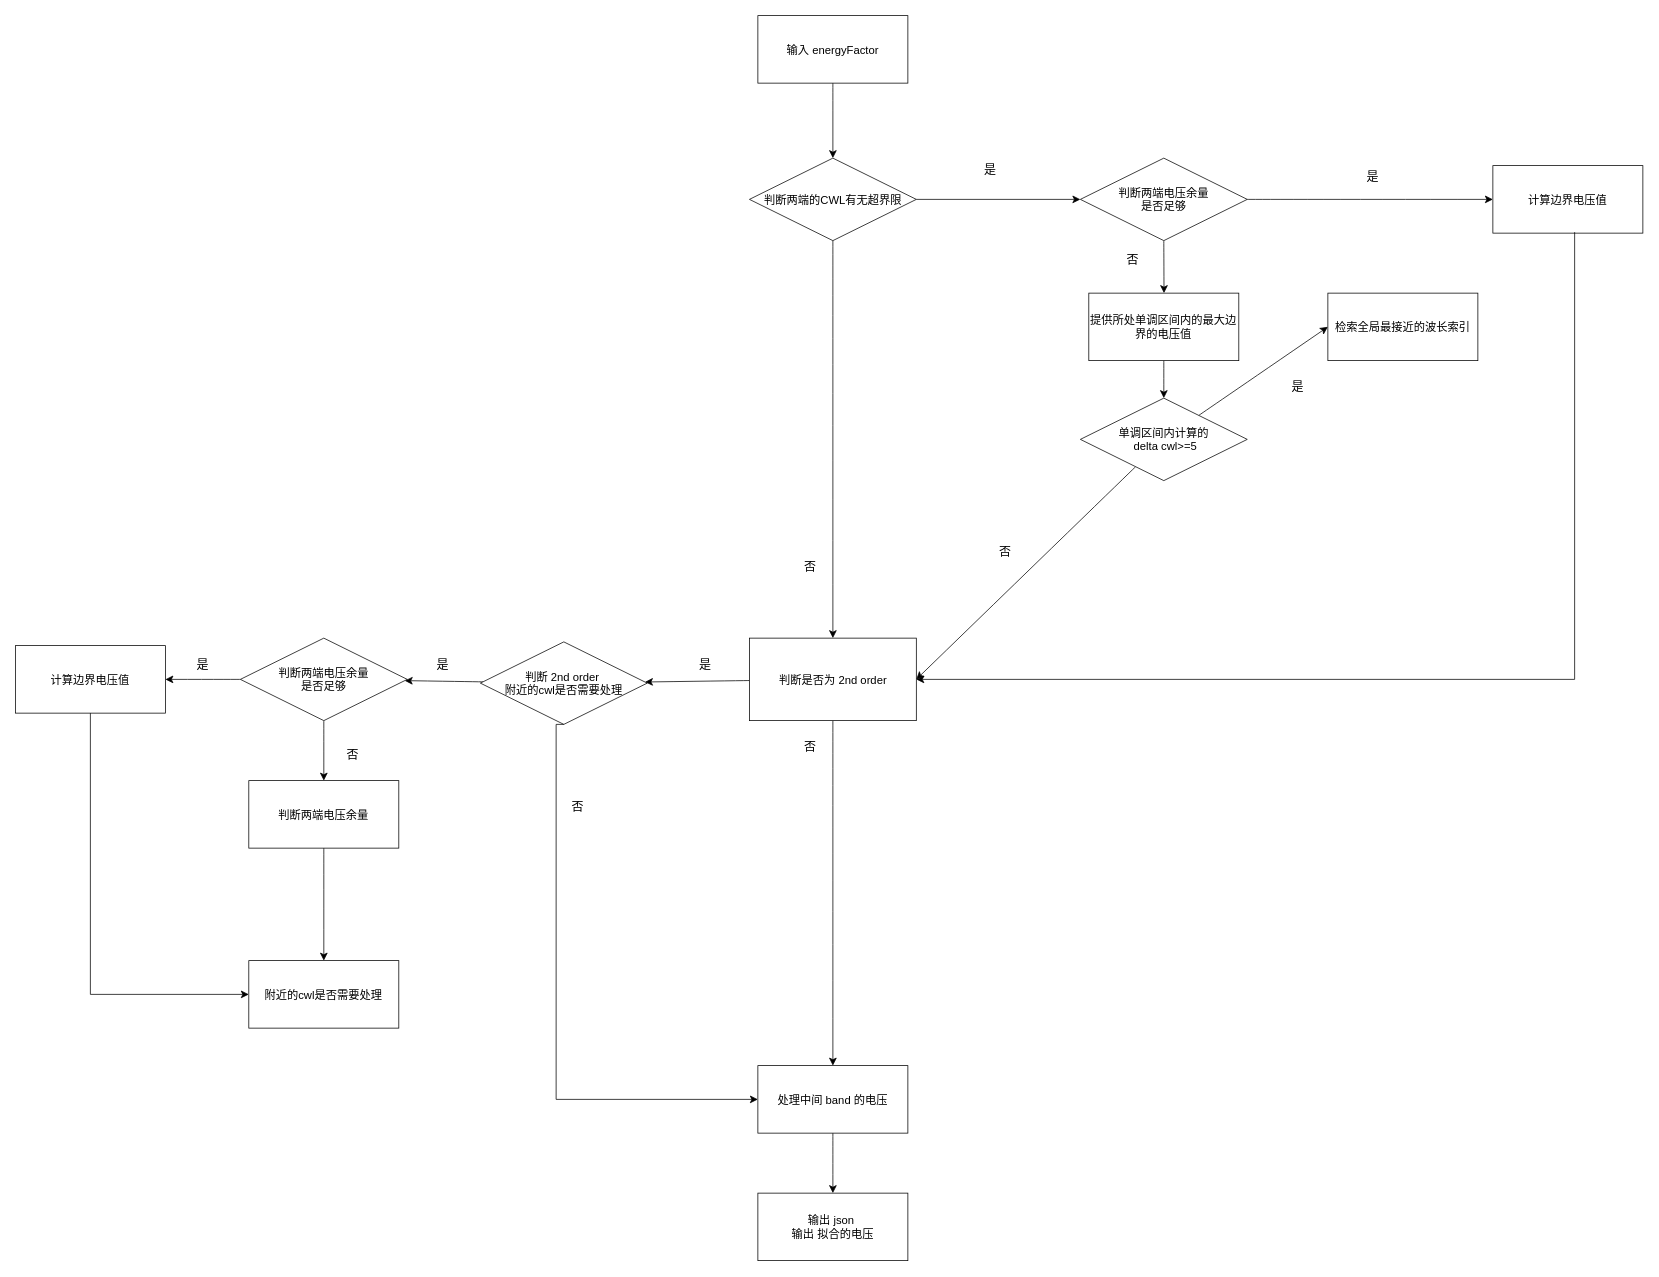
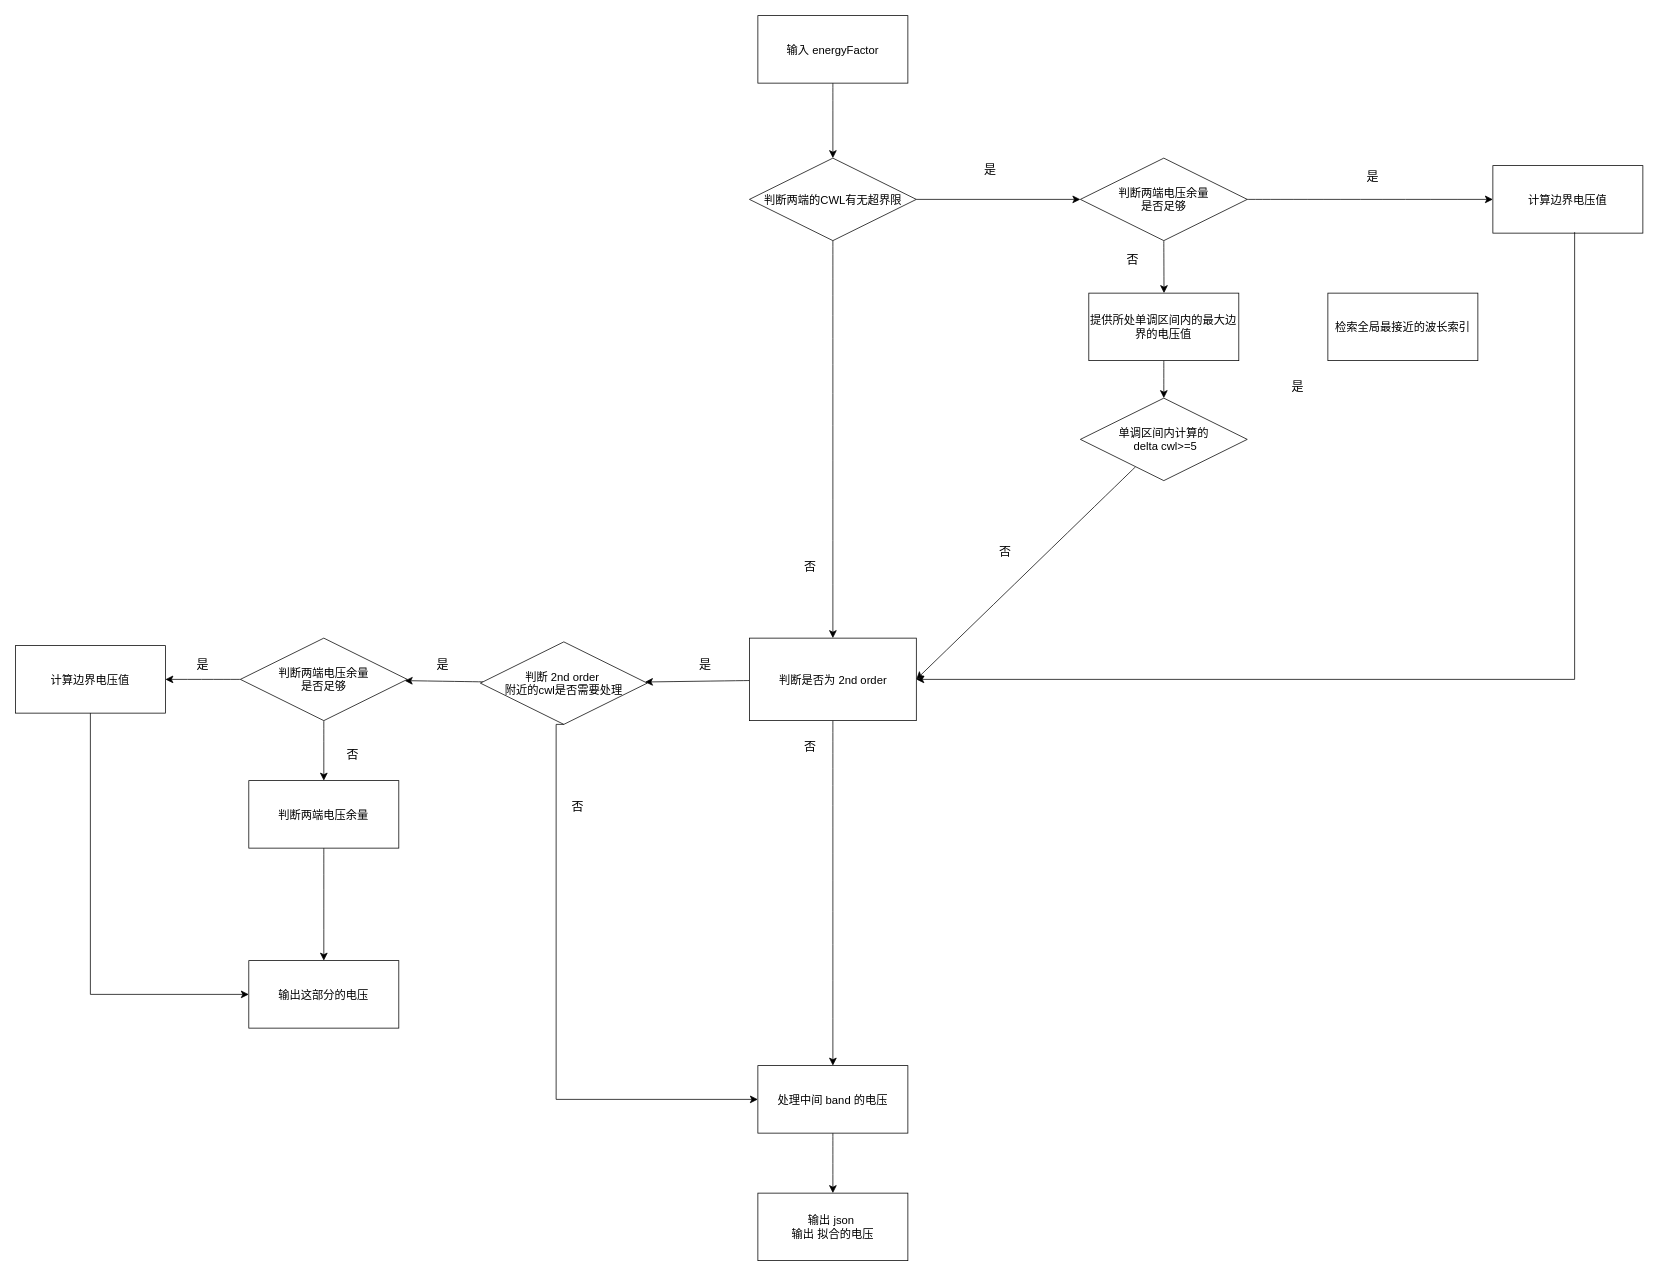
edge "单调区间内计算的 delta cwl>=5" -> "检索全局最接近的波长索引": removed
node "附近的cwl是否需要处理": label "附近的cwl是否需要处理" -> "输出这部分的电压"
